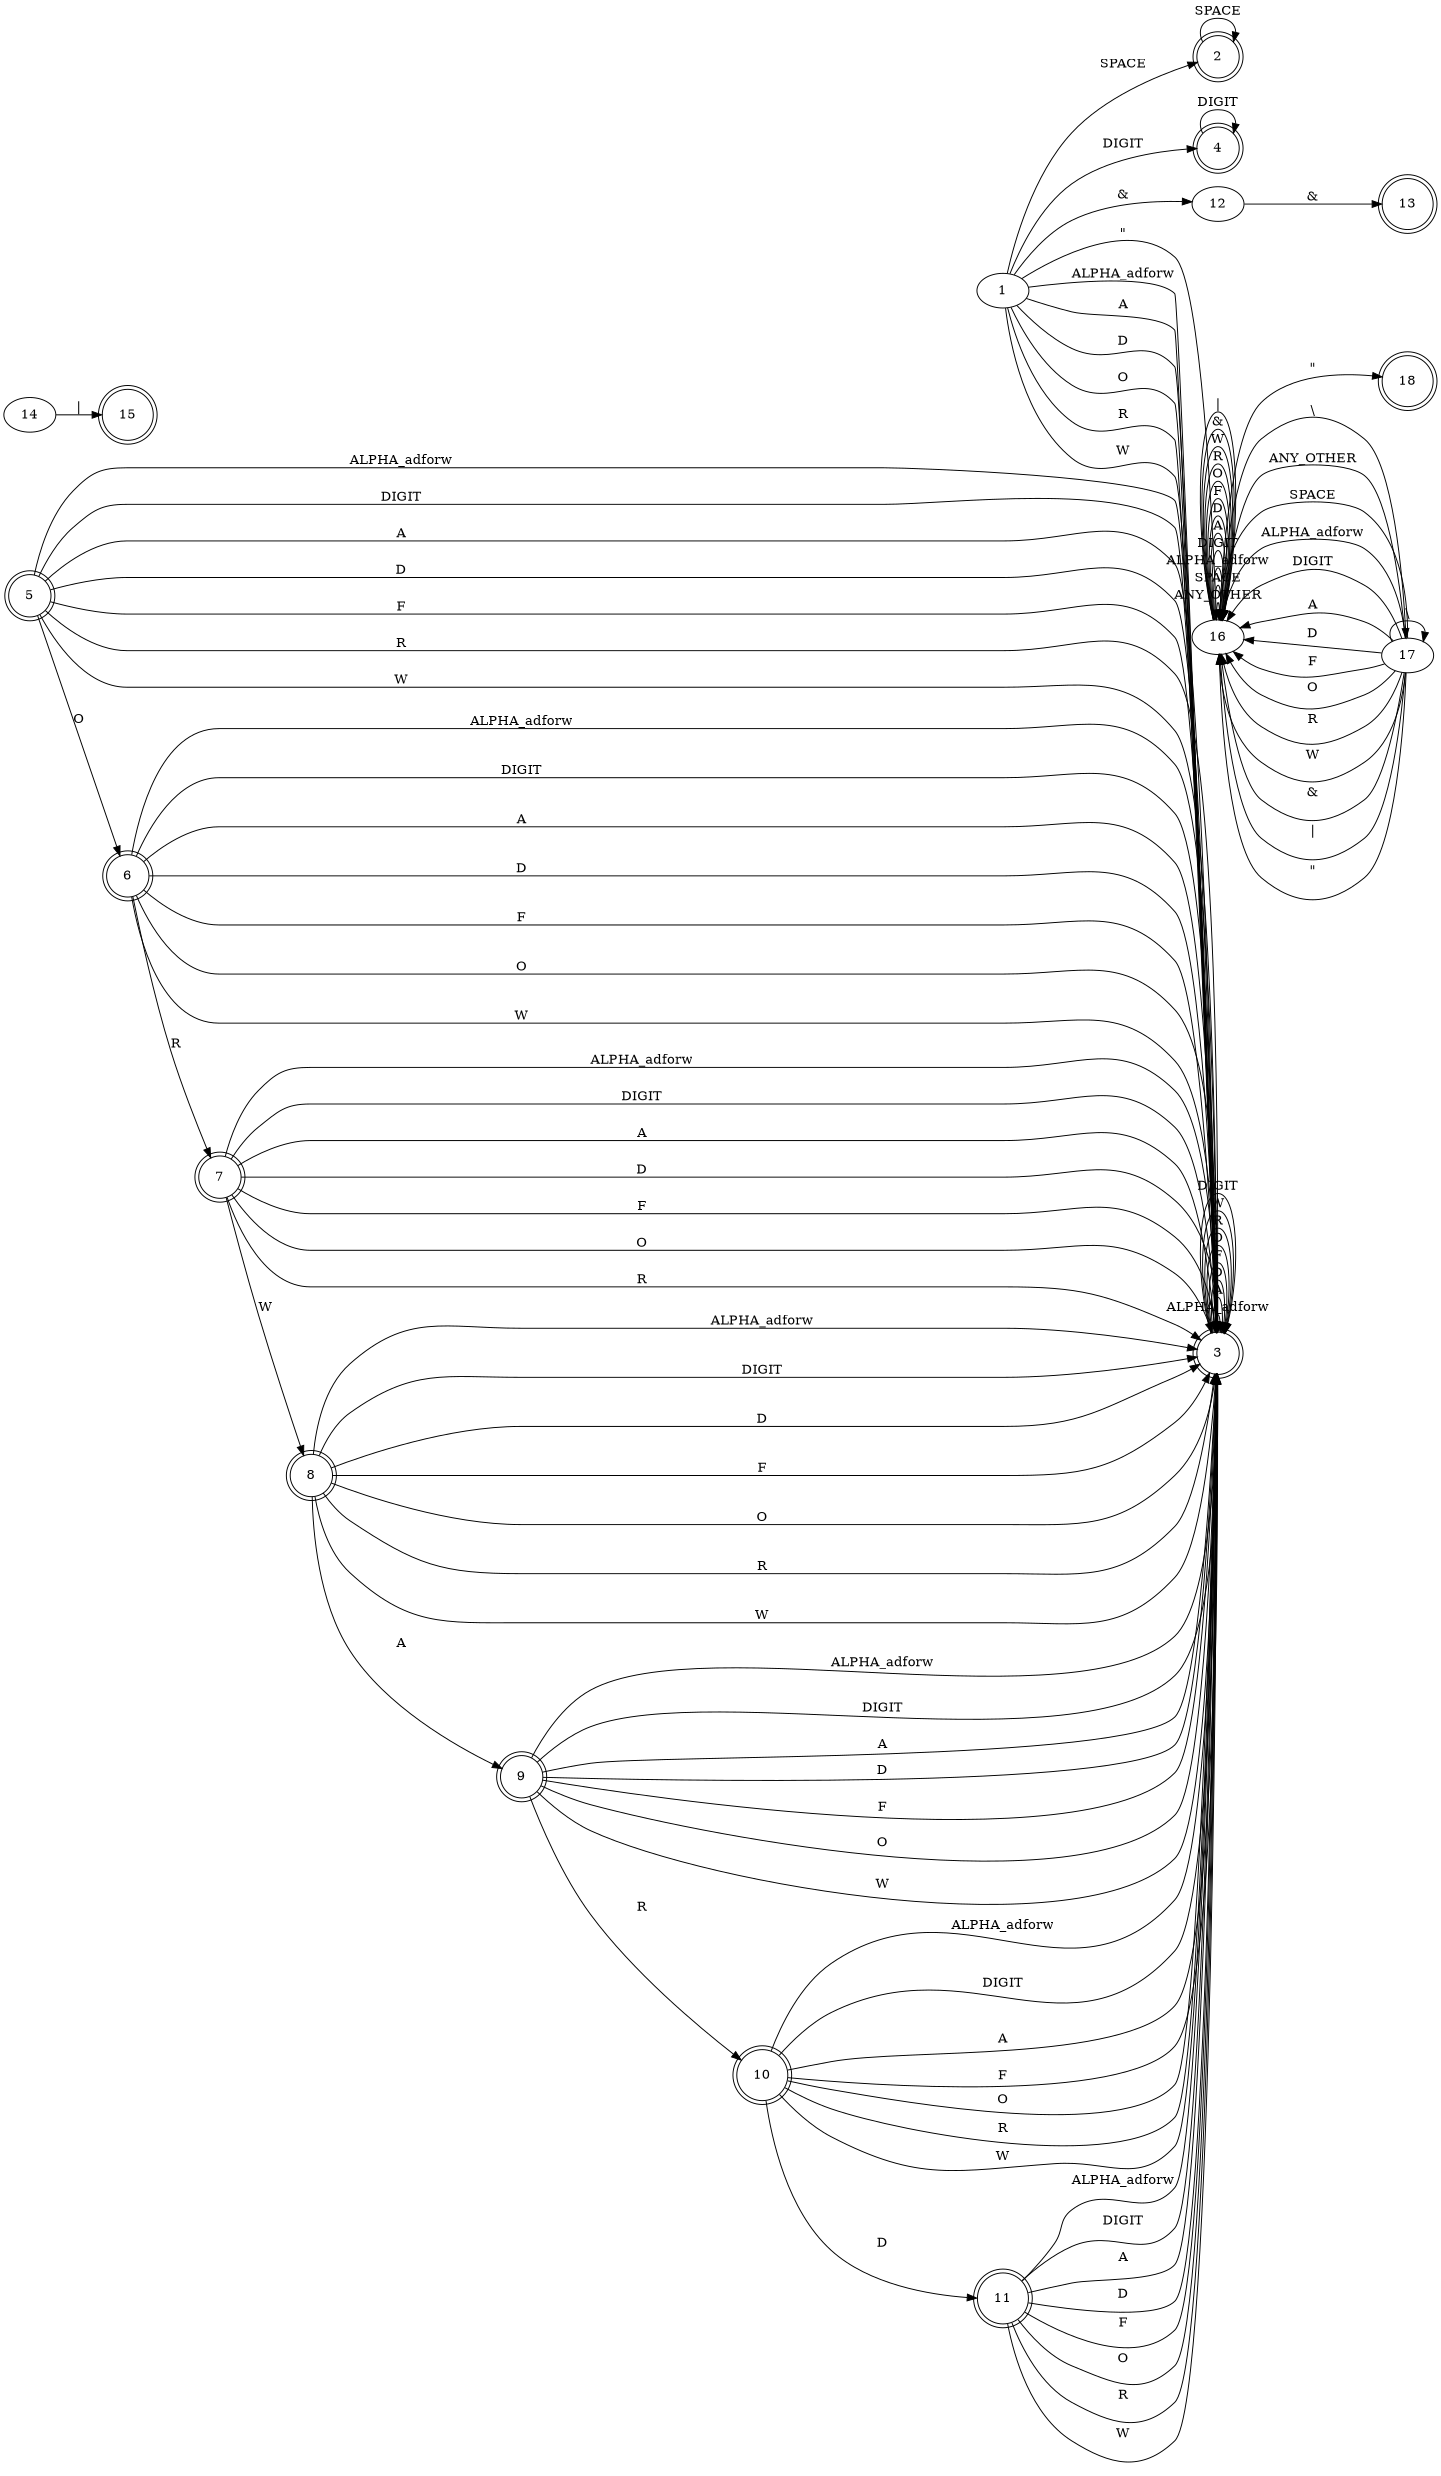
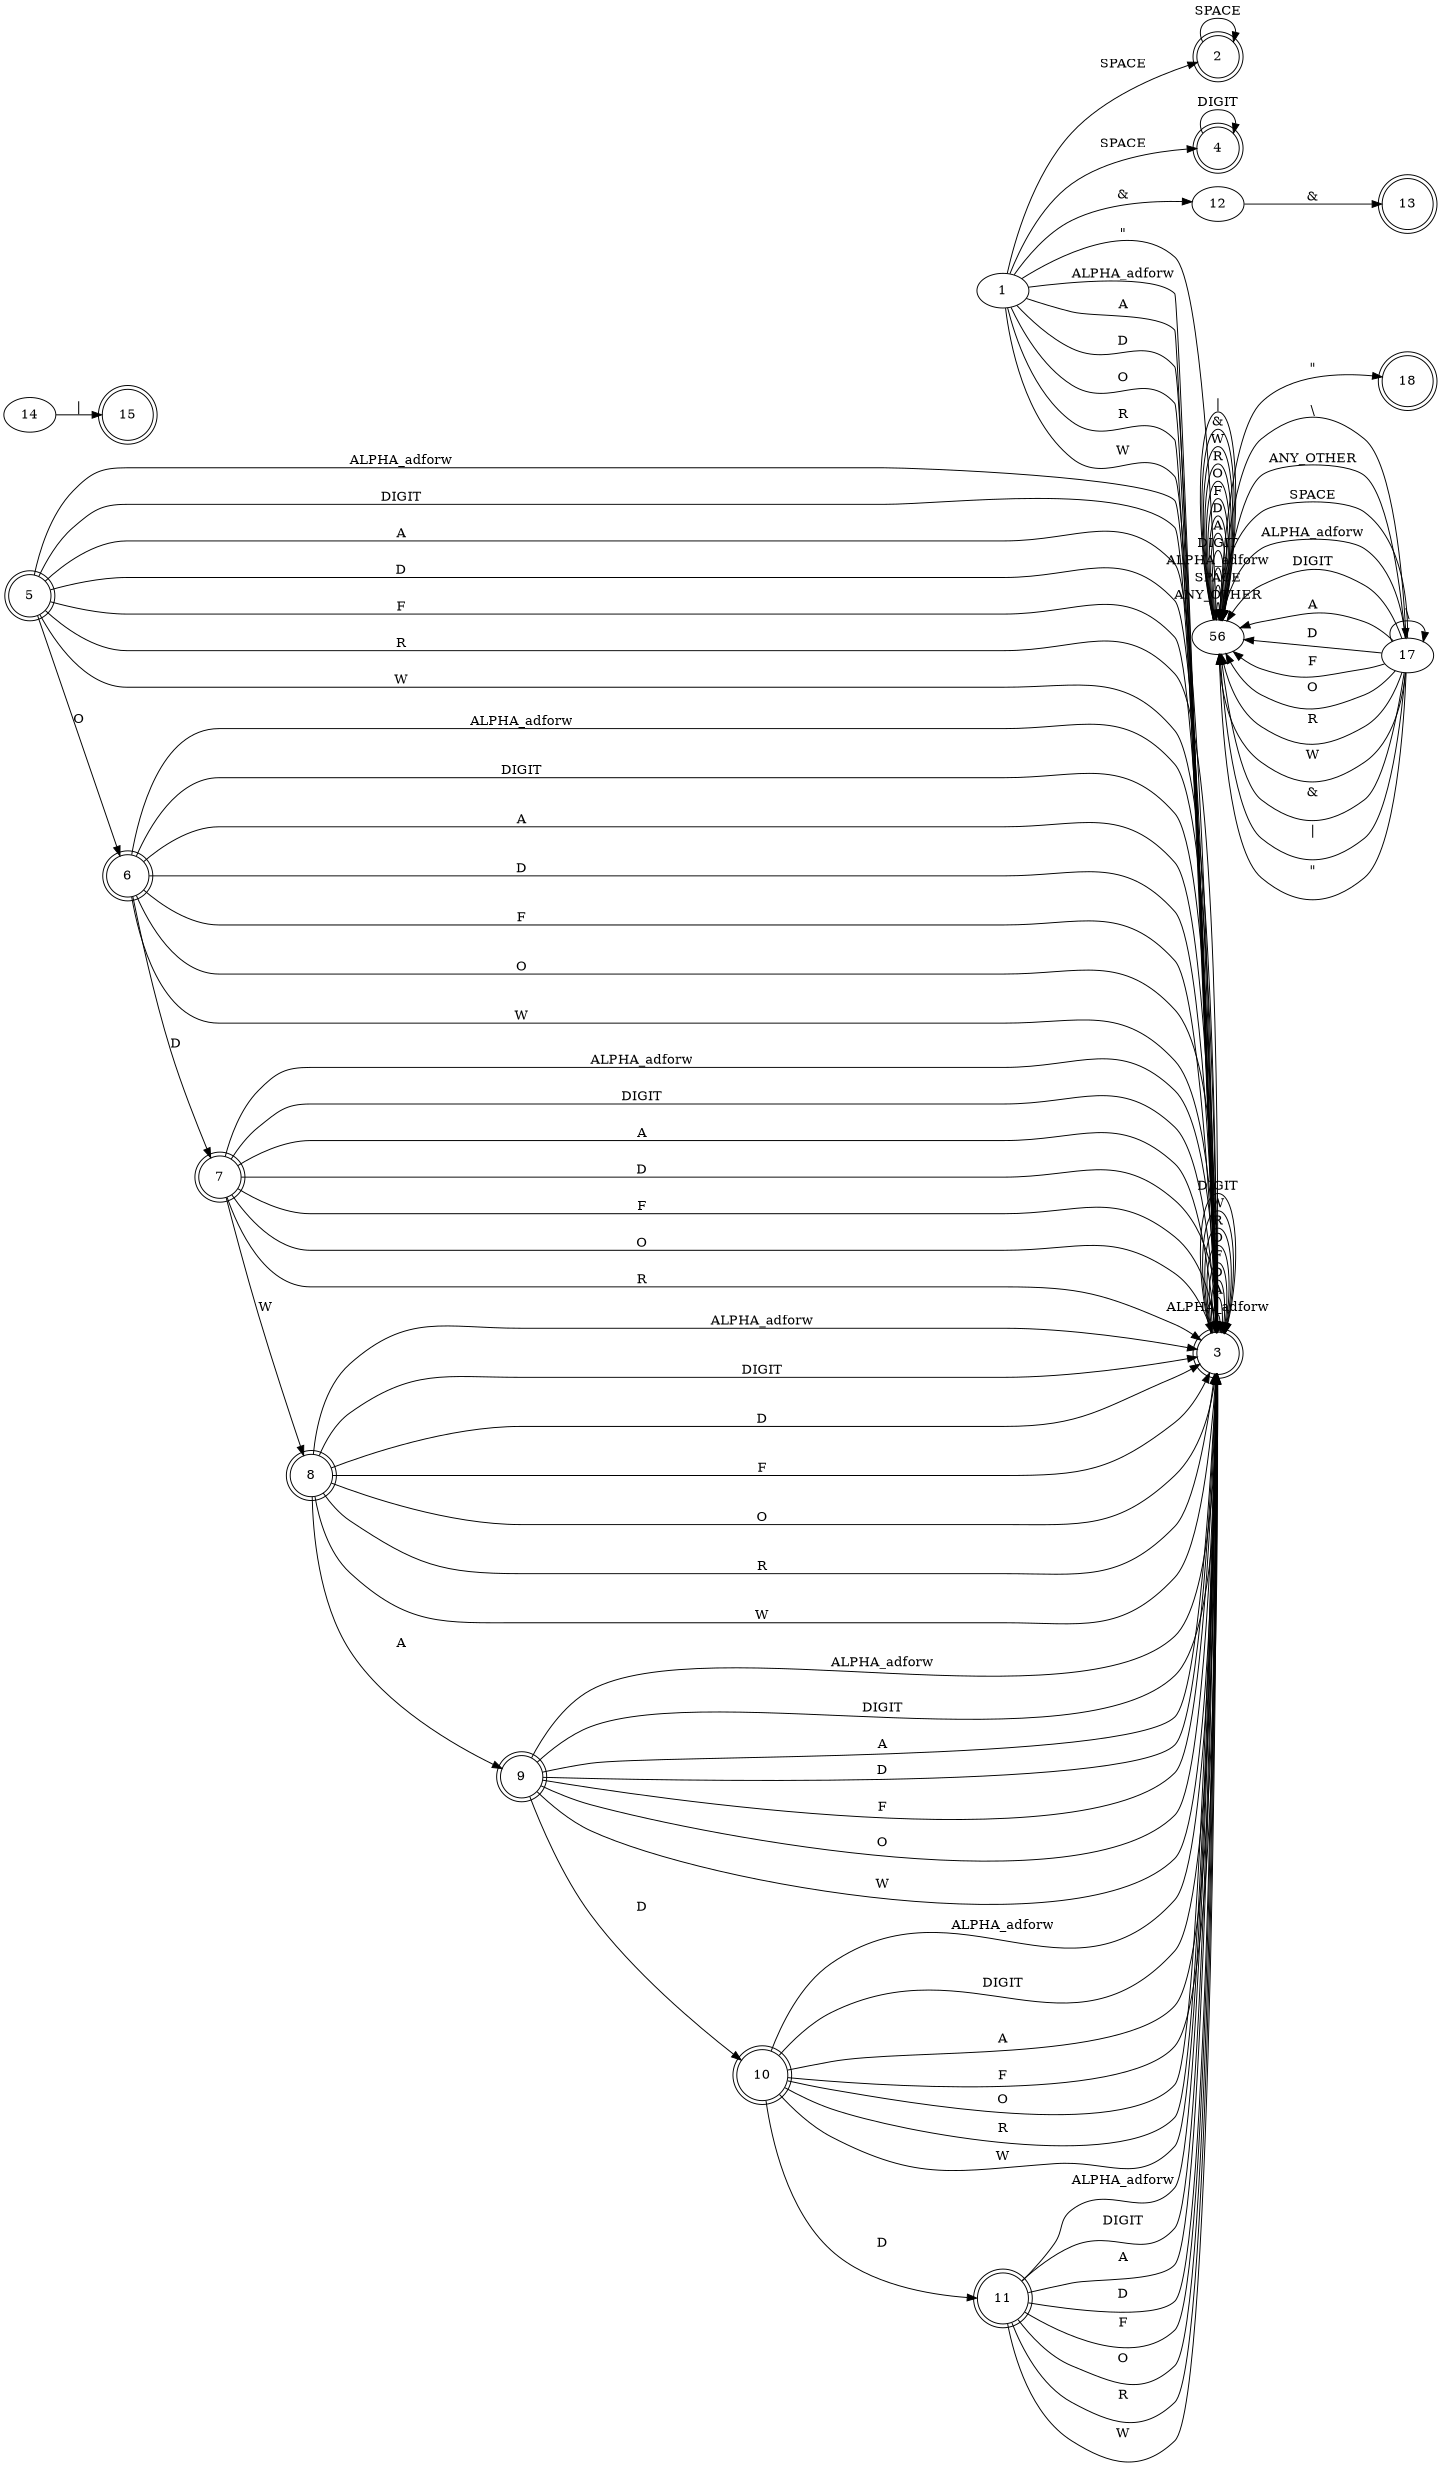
edge "1" -> "4": label "DIGIT" -> "SPACE"
node "16": label "16" -> "56"
edge "6" -> "7": label "R" -> "D"
edge "9" -> "10": label "R" -> "D"
